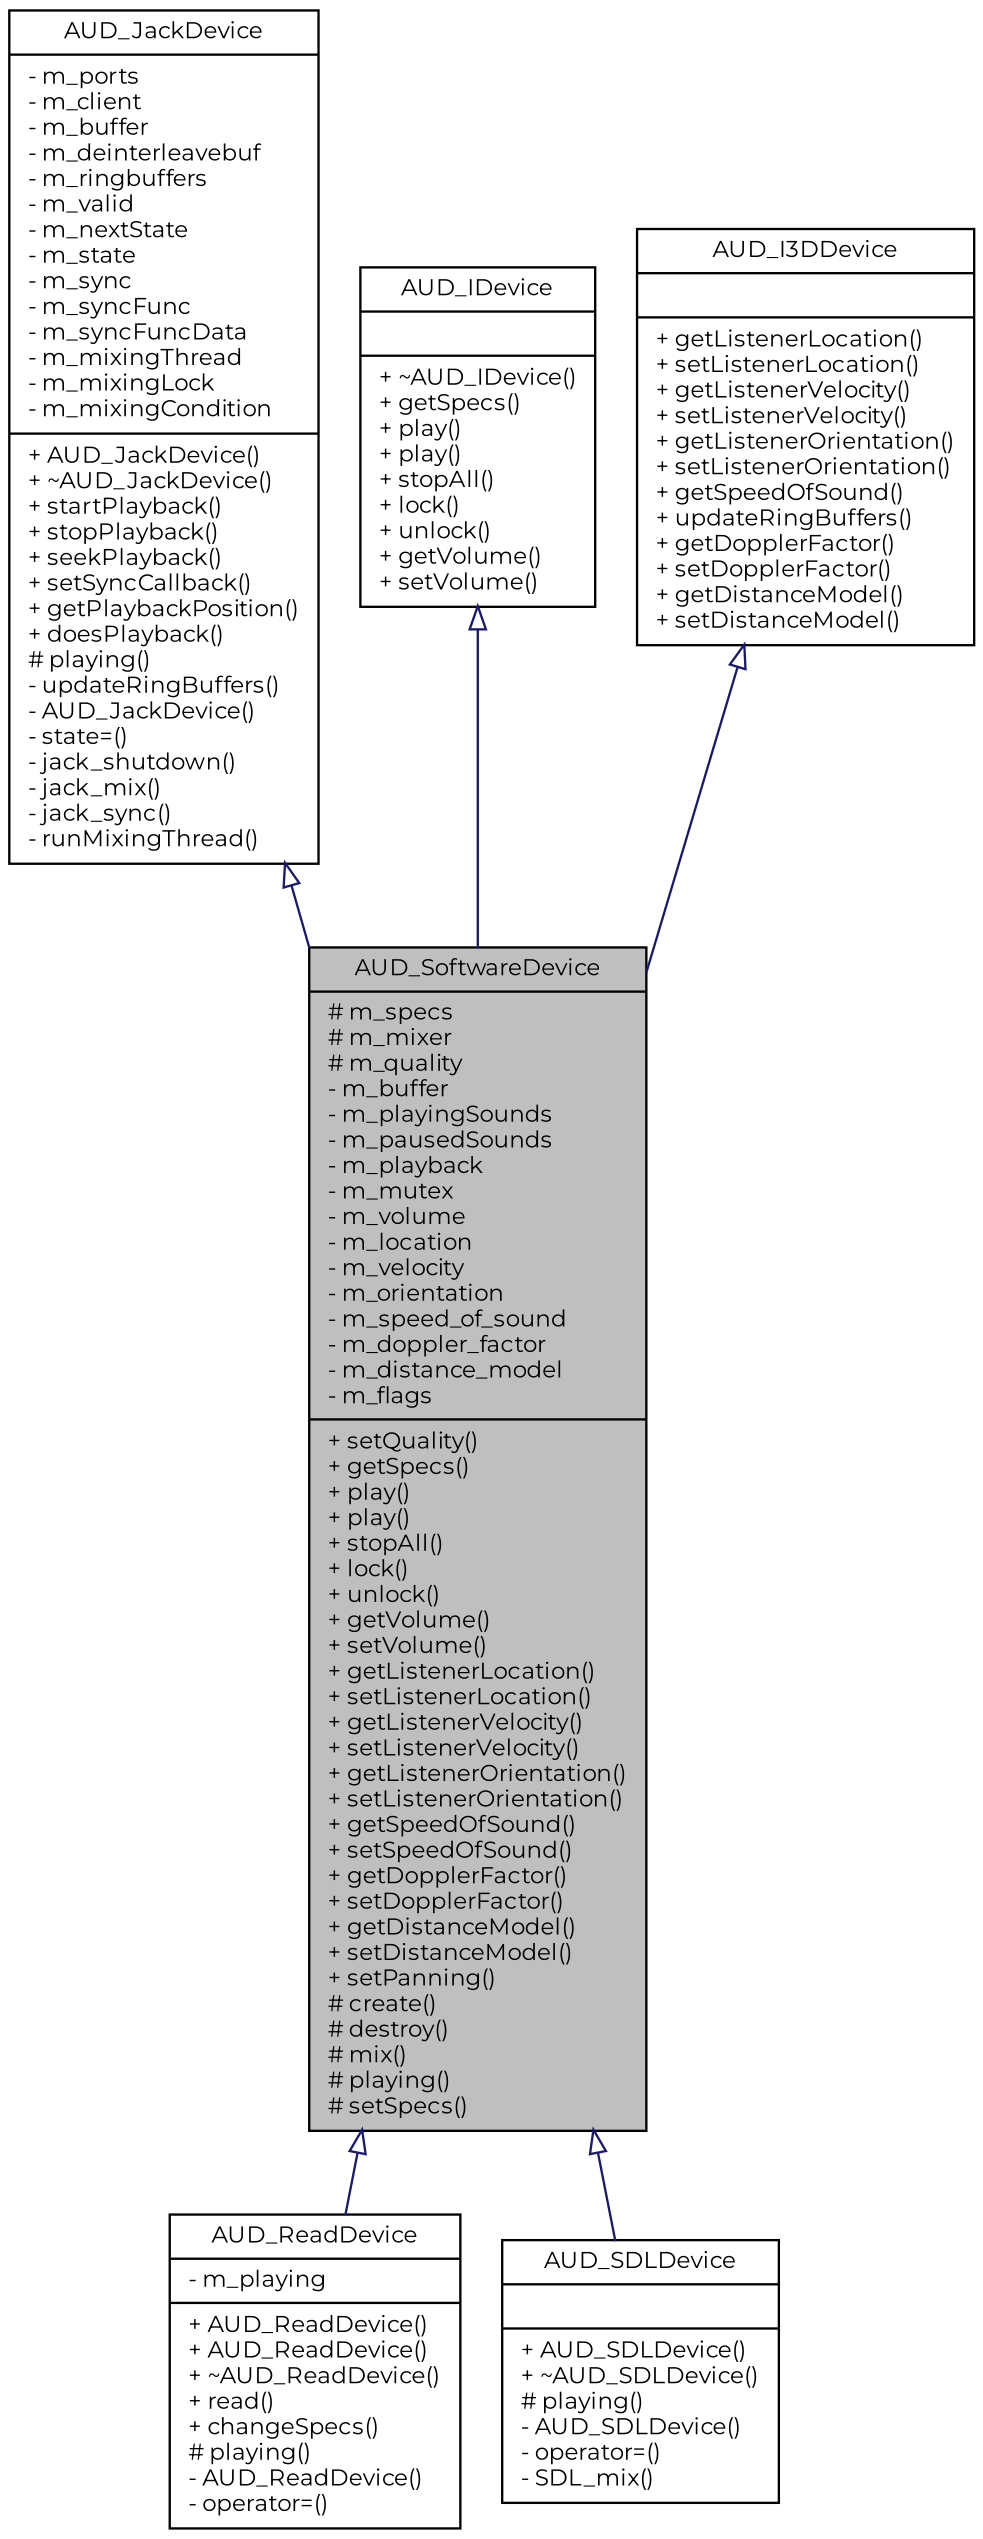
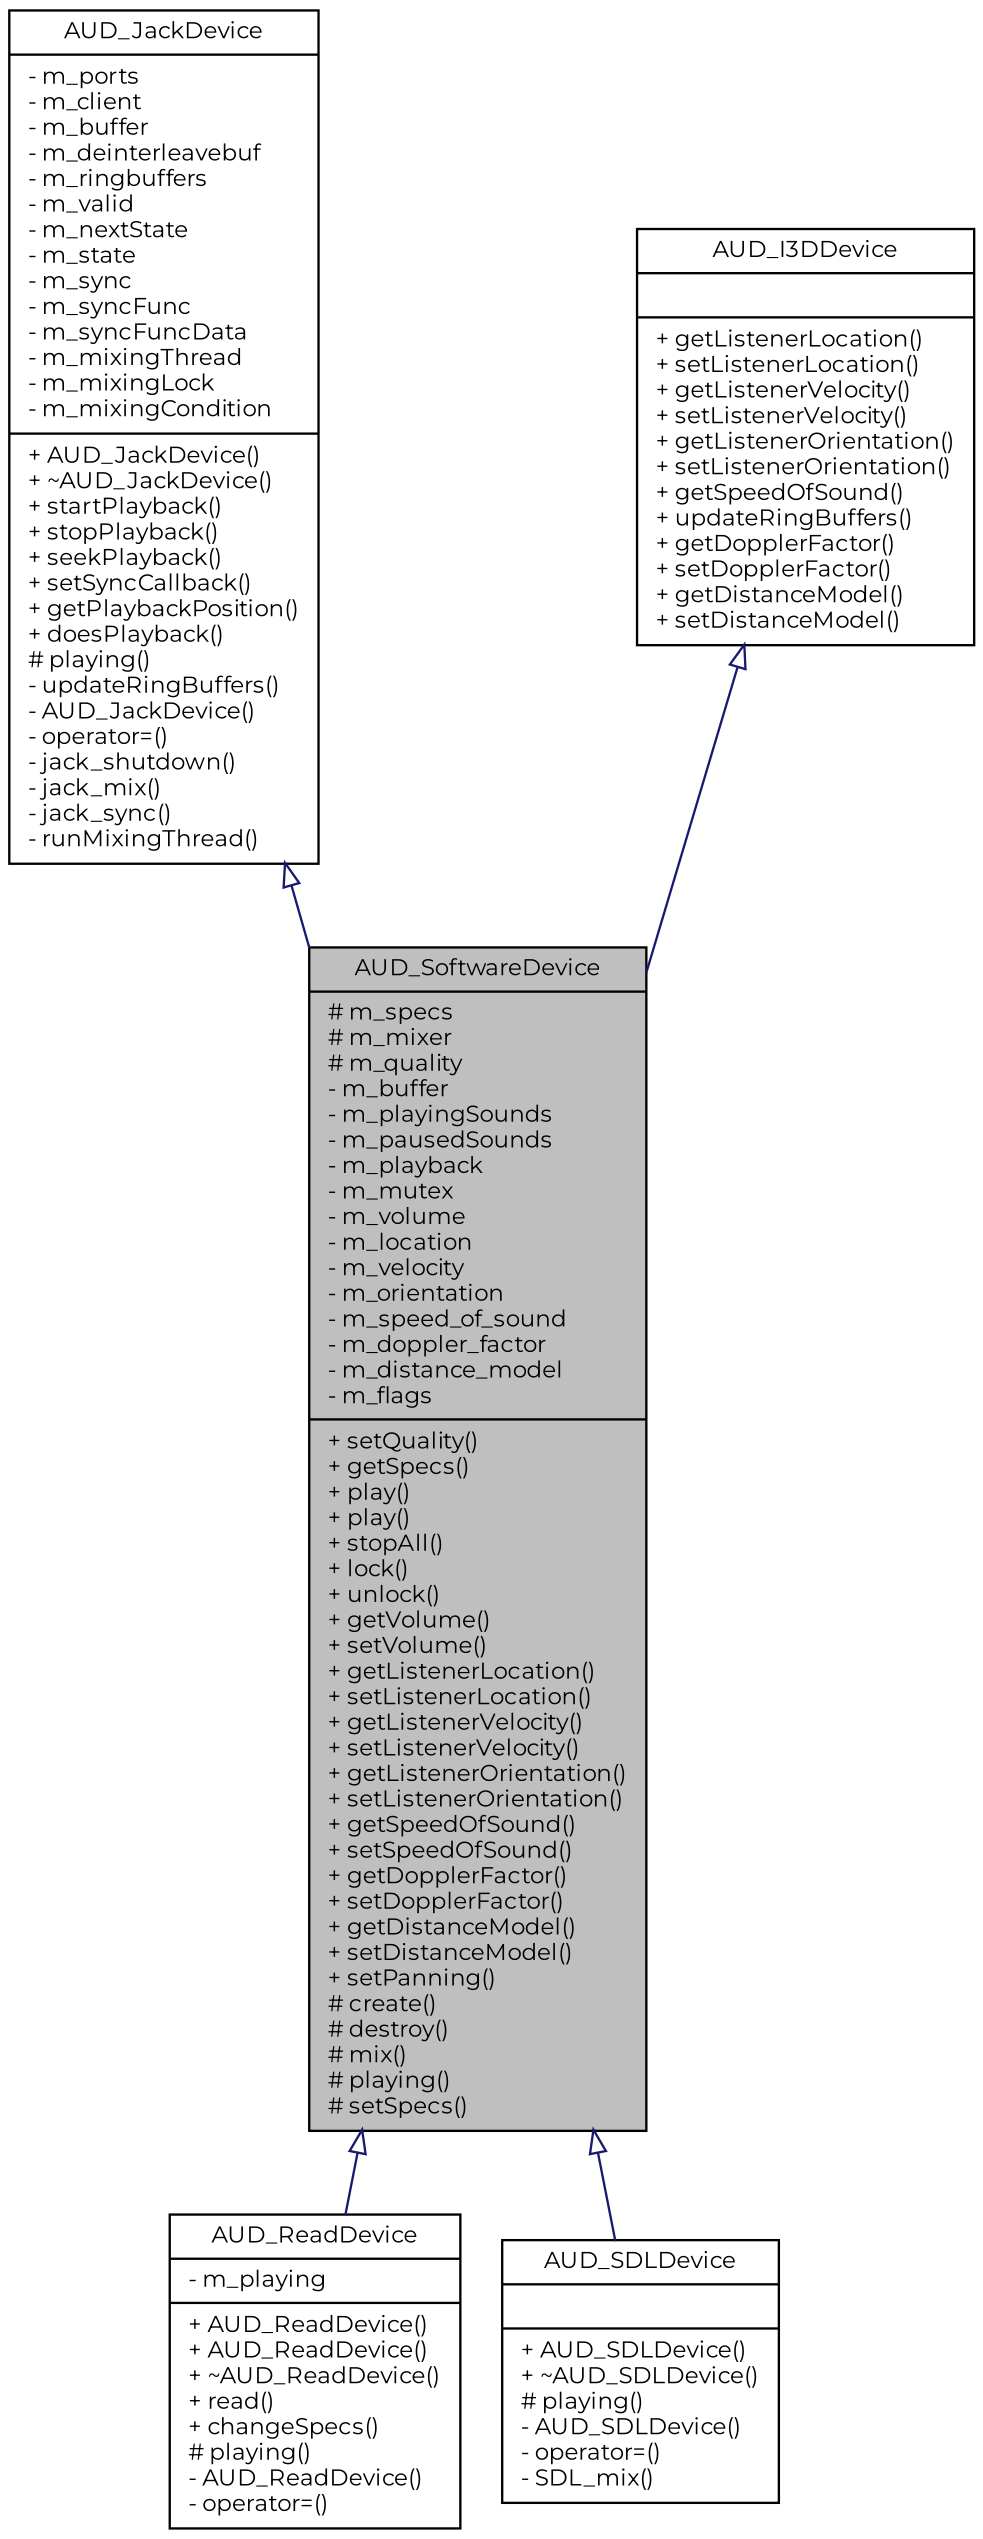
node "AUD_IDevice": removed
node "AUD_JackDevice": text "- state=()" -> "- operator=()"
